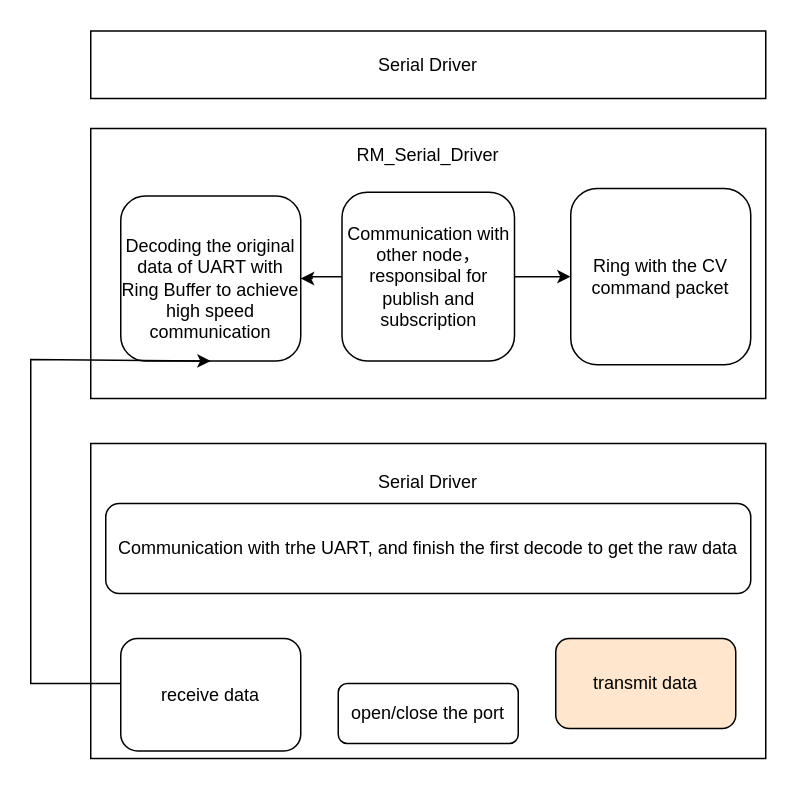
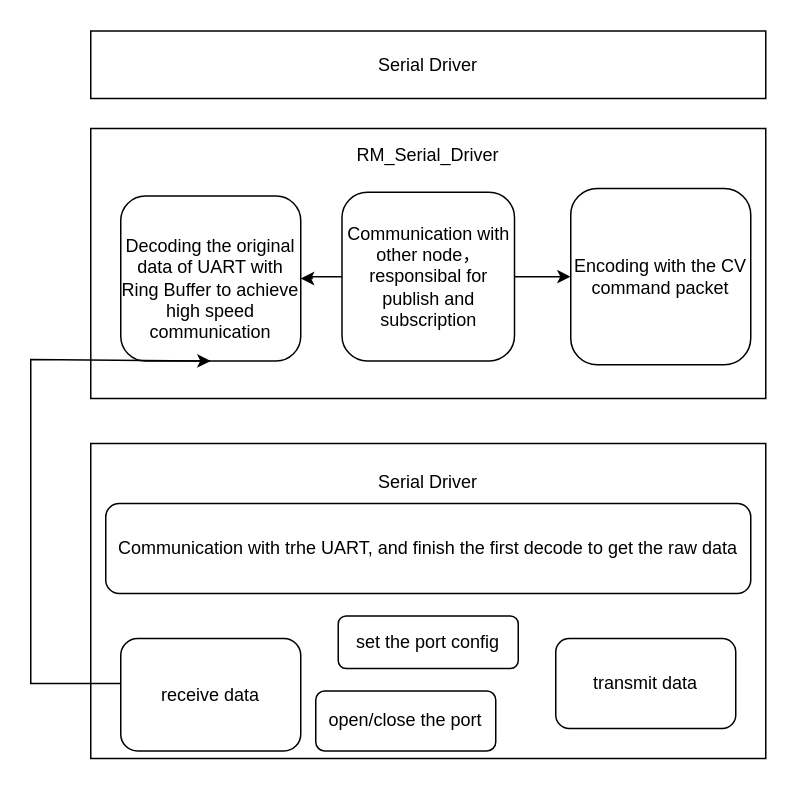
node "Ring with the CV command packet": label "Ring with the CV command packet" -> "Encoding with the CV command packet"
node "set the port config": added
node "transmit data": fillcolor #ffe6cc -> #ffffff
node "open/close the port": moved (428, 713) -> (406, 721)
